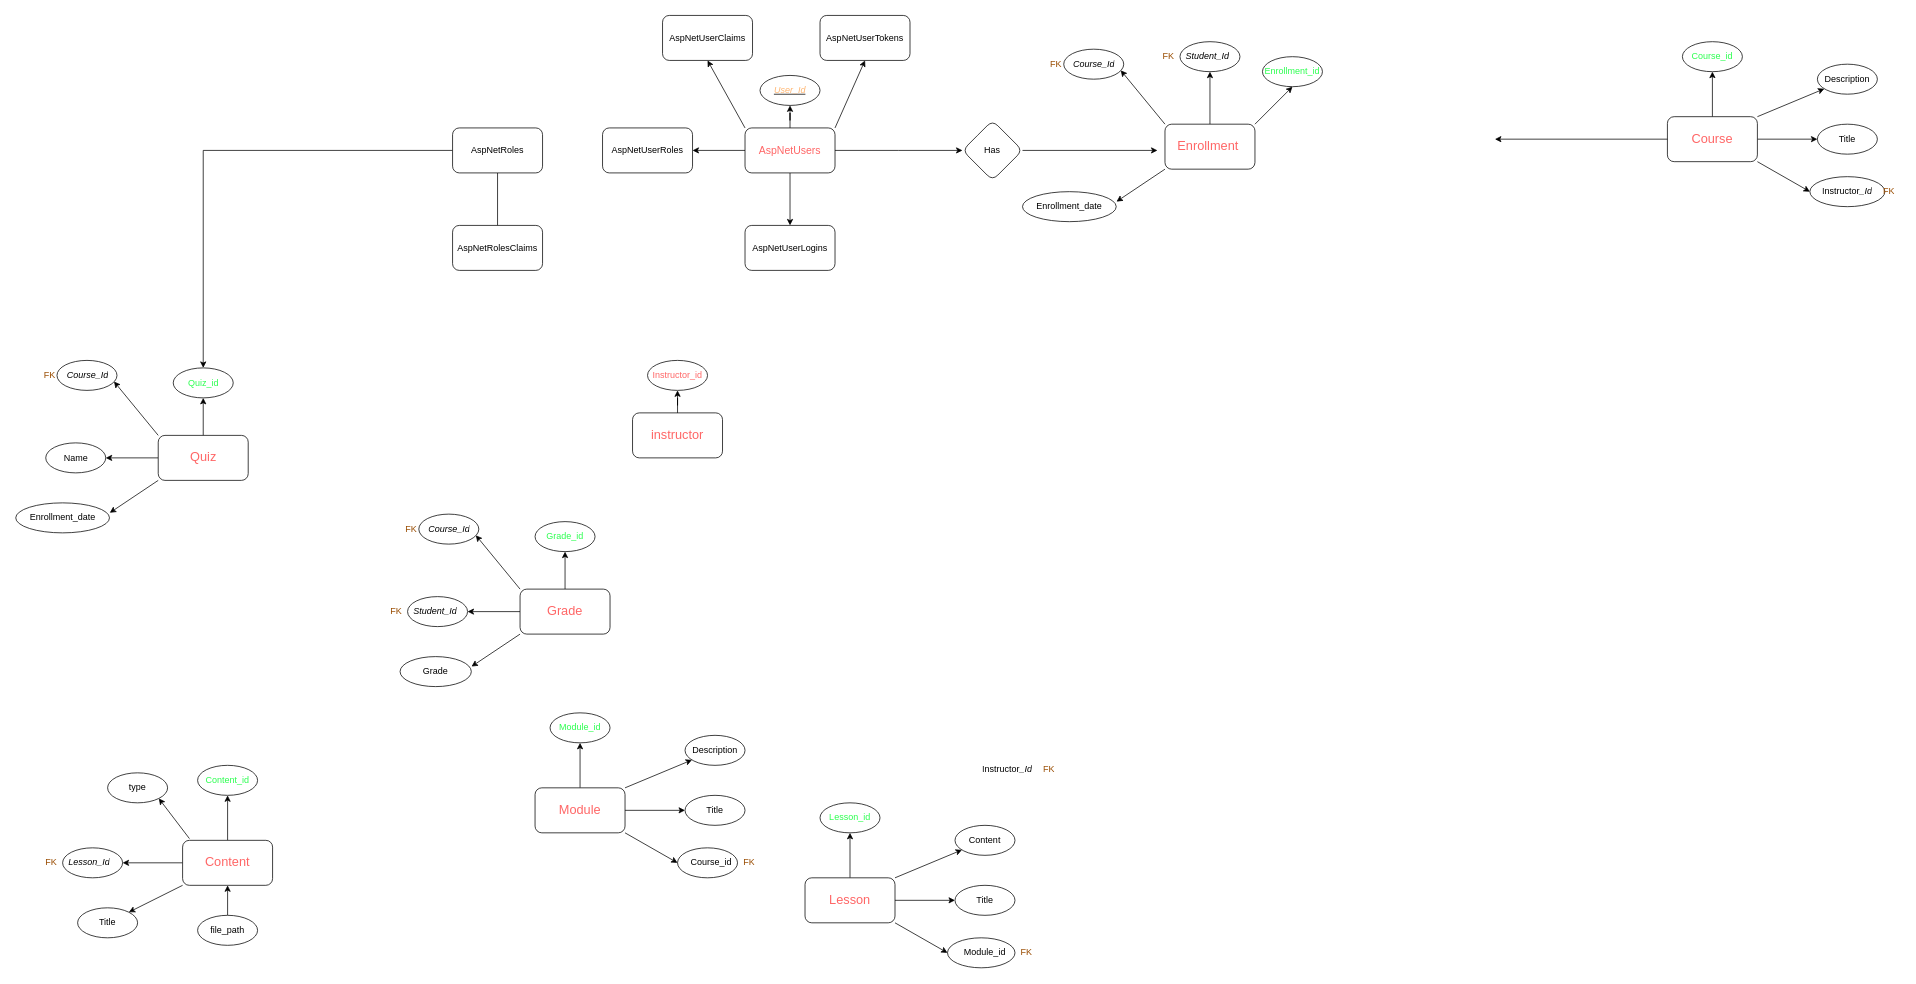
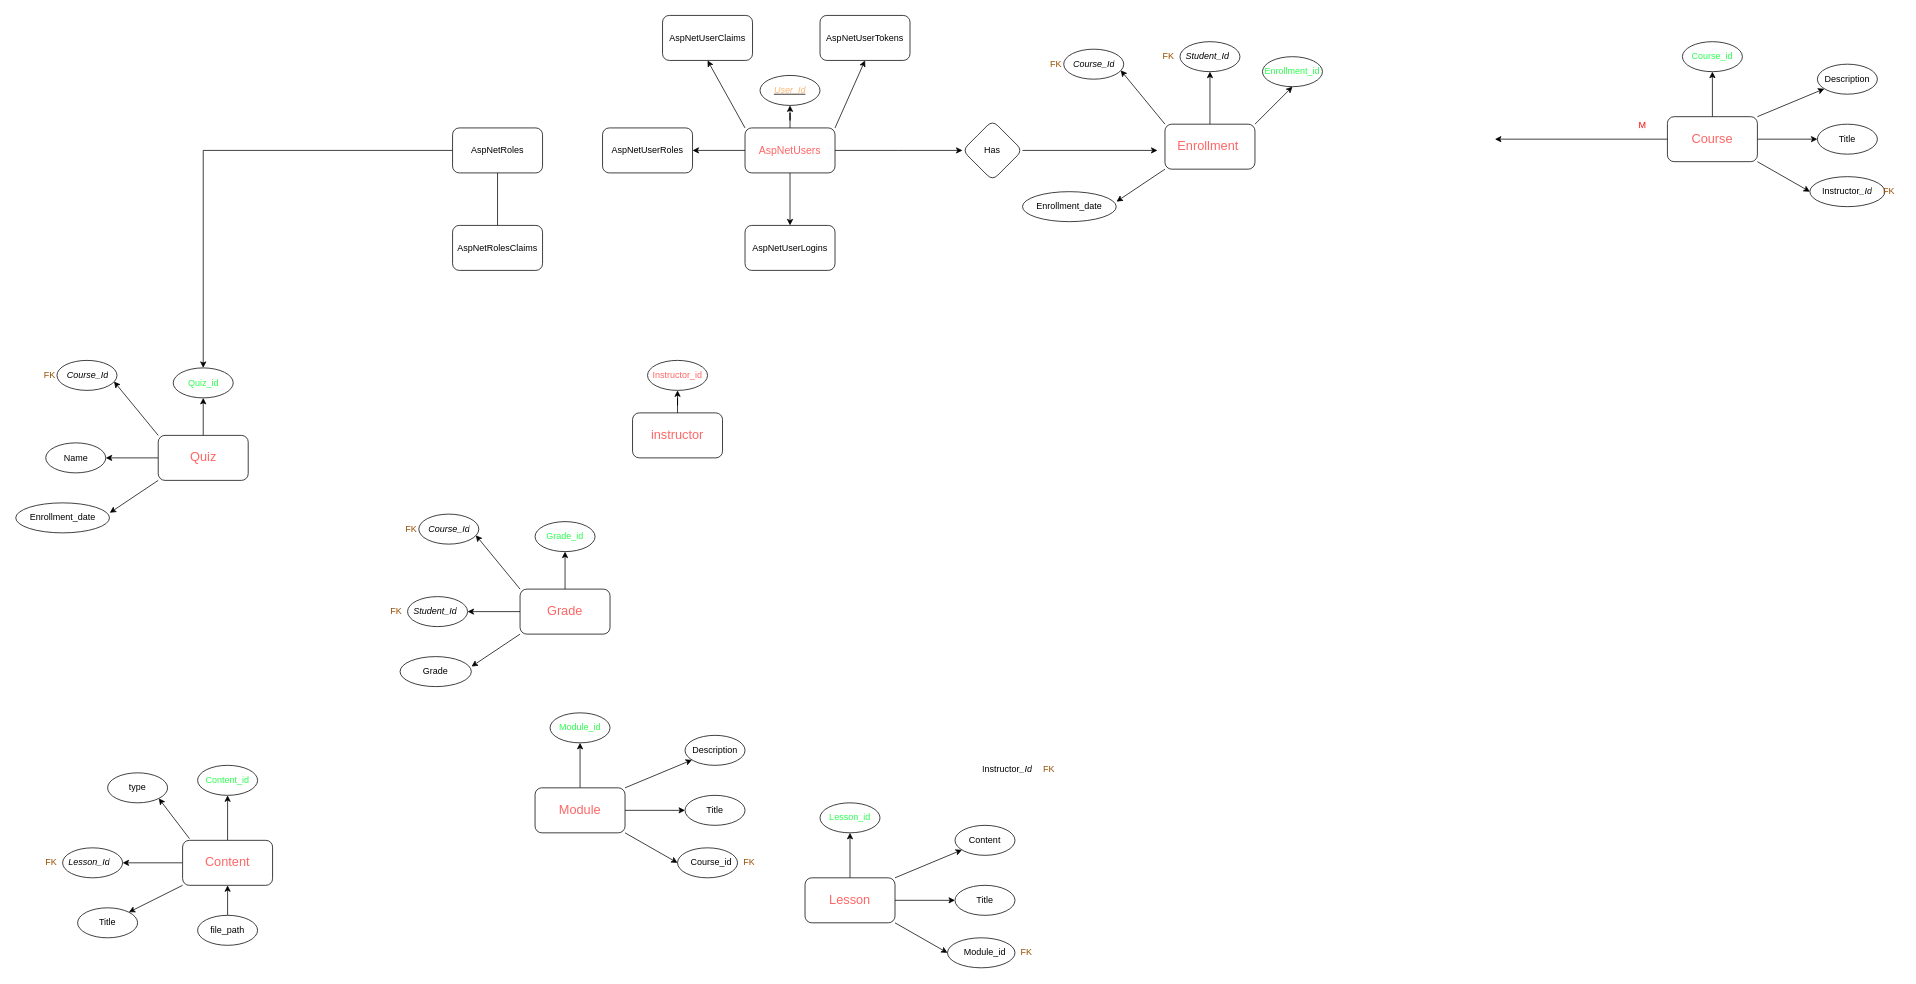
node "M": added
